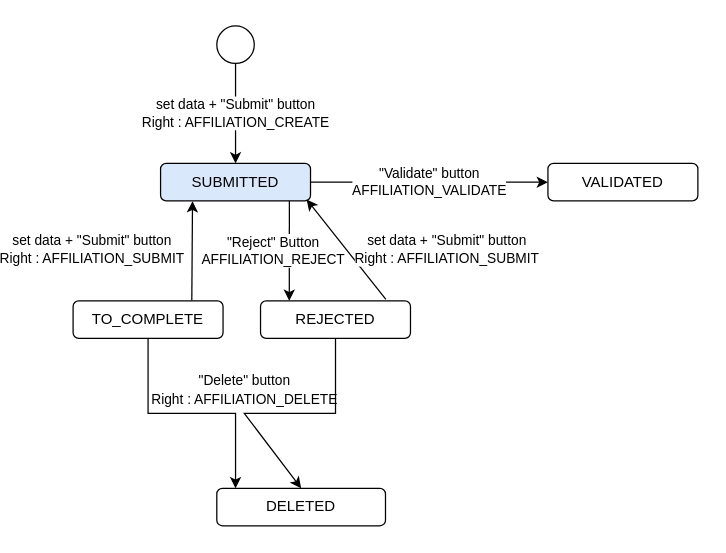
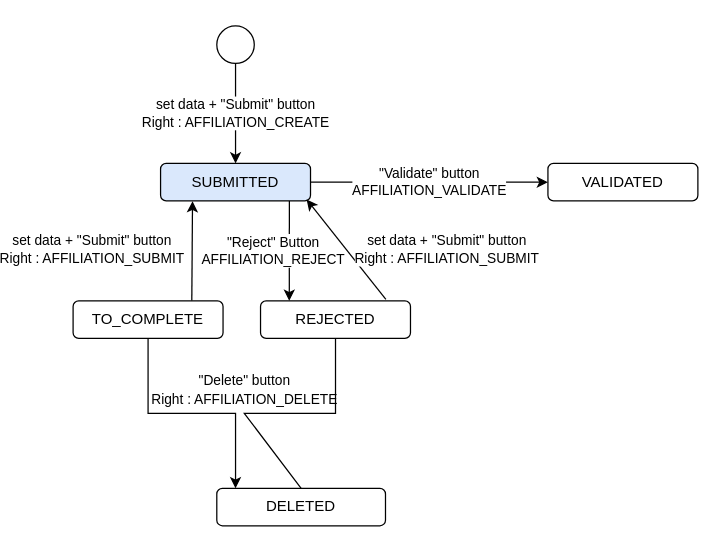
edge "REJECTED" -> "DELETED": arrowhead classic -> none
